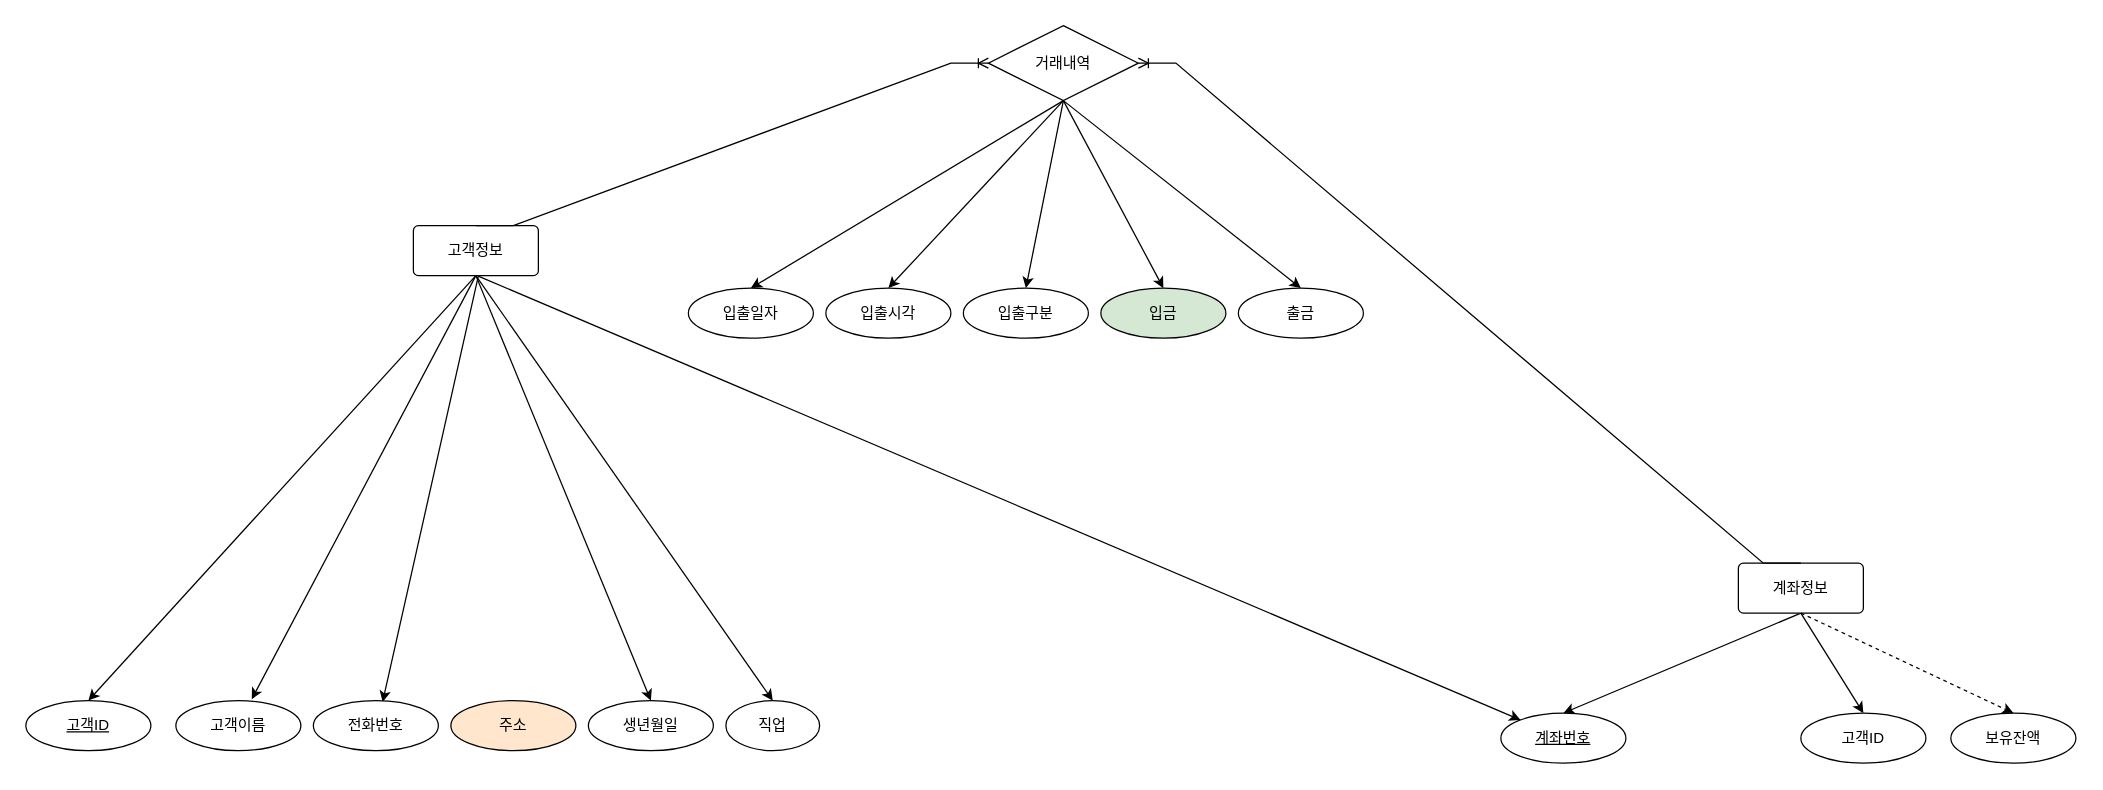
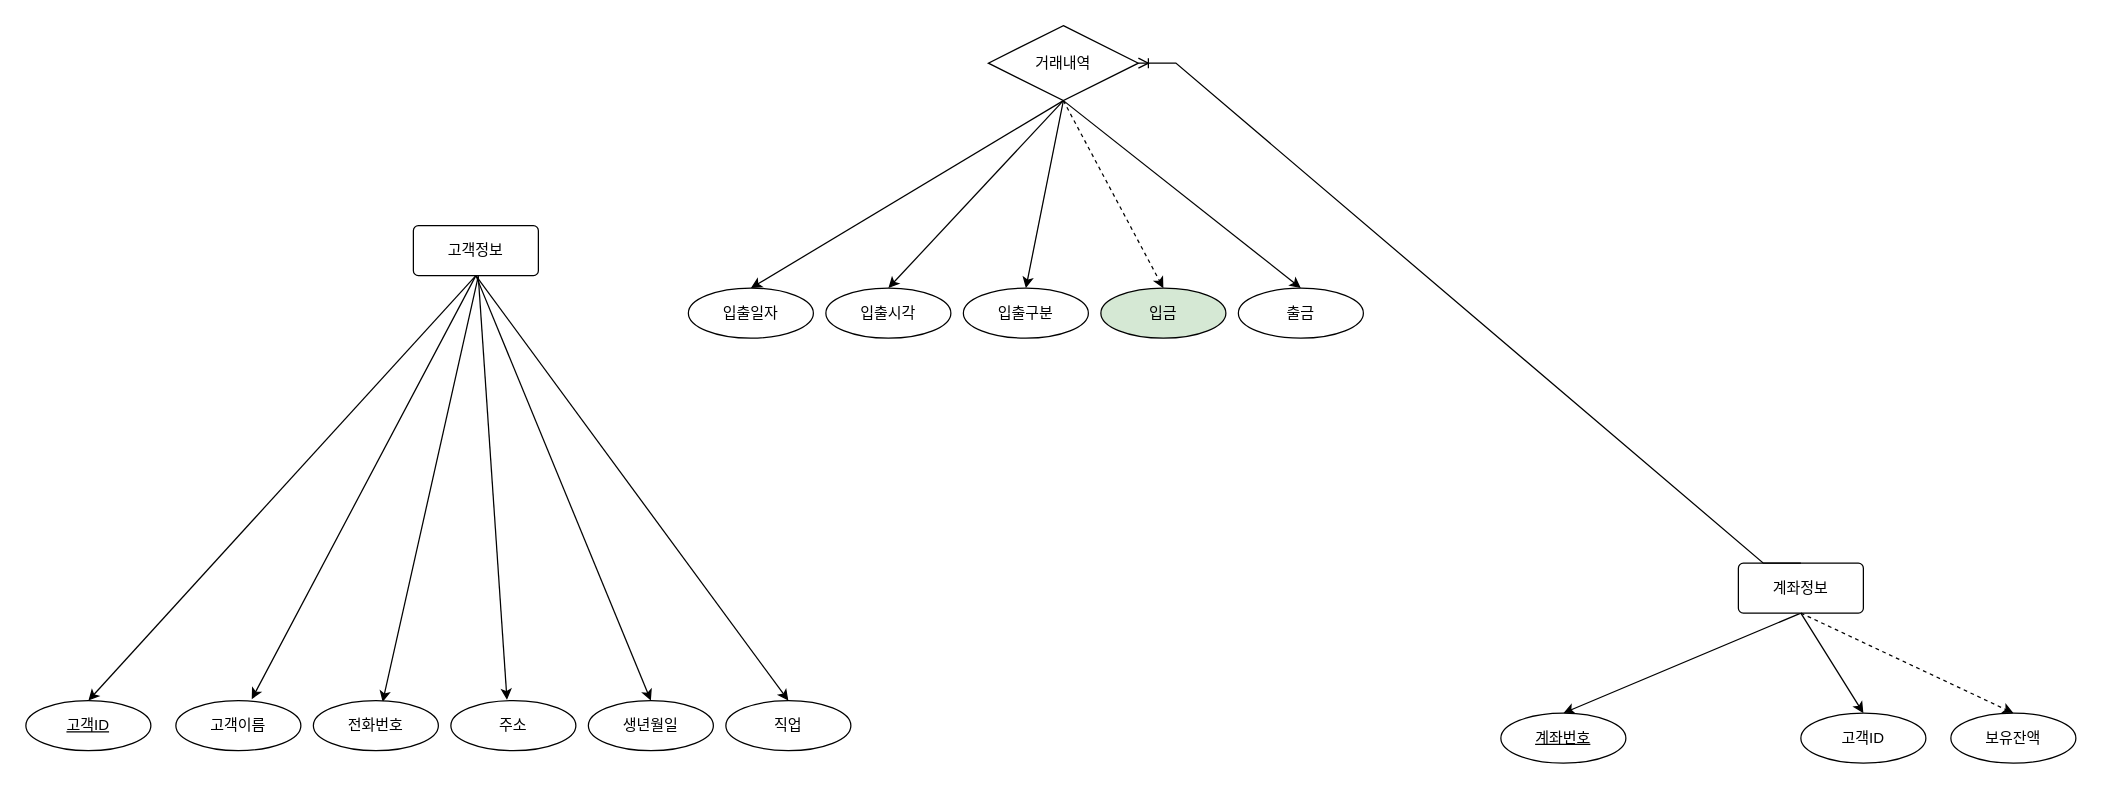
edge "고객정보" -> "거래내역": removed
edge "거래내역" -> "입금": style solid -> dashed
edge "고객정보" -> "계좌번호": now "고객정보" -> "주소"
node "주소": fillcolor #ffe6cc -> #ffffff
node "직업": size 94x50 -> 125x50
